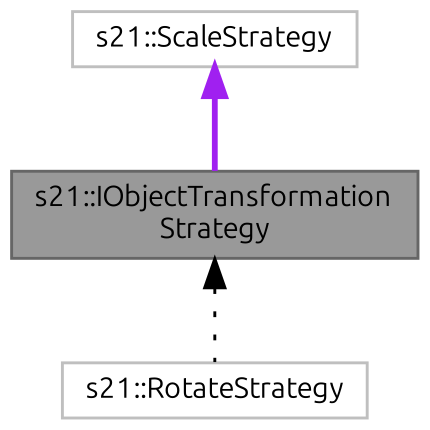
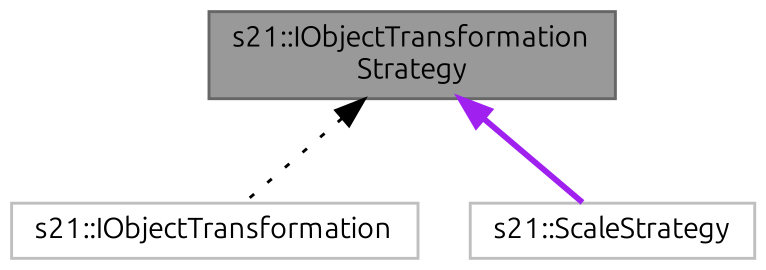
edge "s21::IObjectTransformation Strategy" -> "s21::ScaleStrategy": reversed
node "s21::RotateStrategy": label "s21::RotateStrategy" -> "s21::IObjectTransformation"
